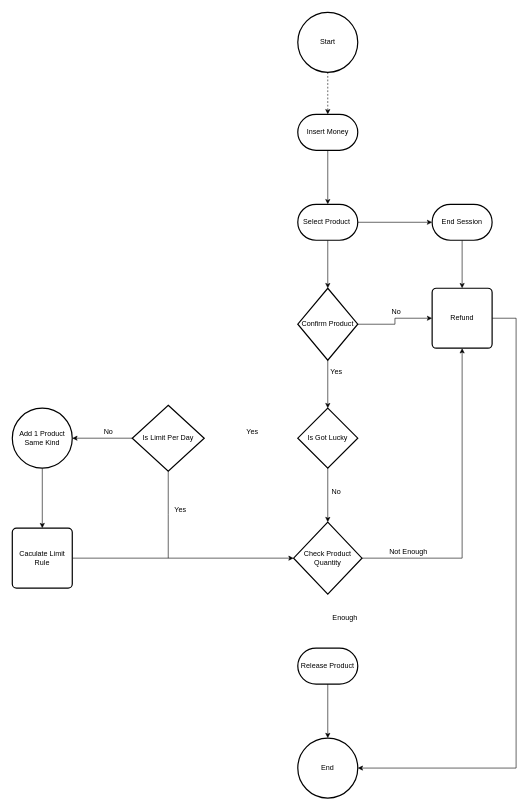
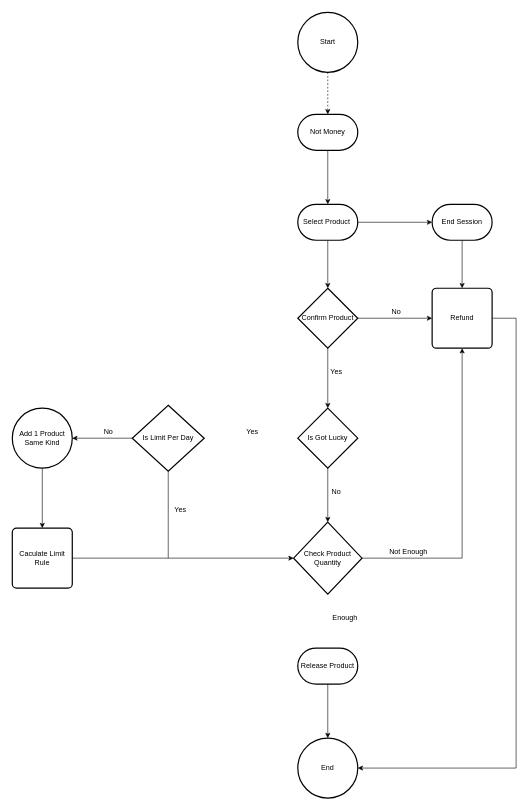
node "Insert Money": label "Insert Money" -> "Not Money"
node "Confirm Product": size 60x72 -> 60x60
